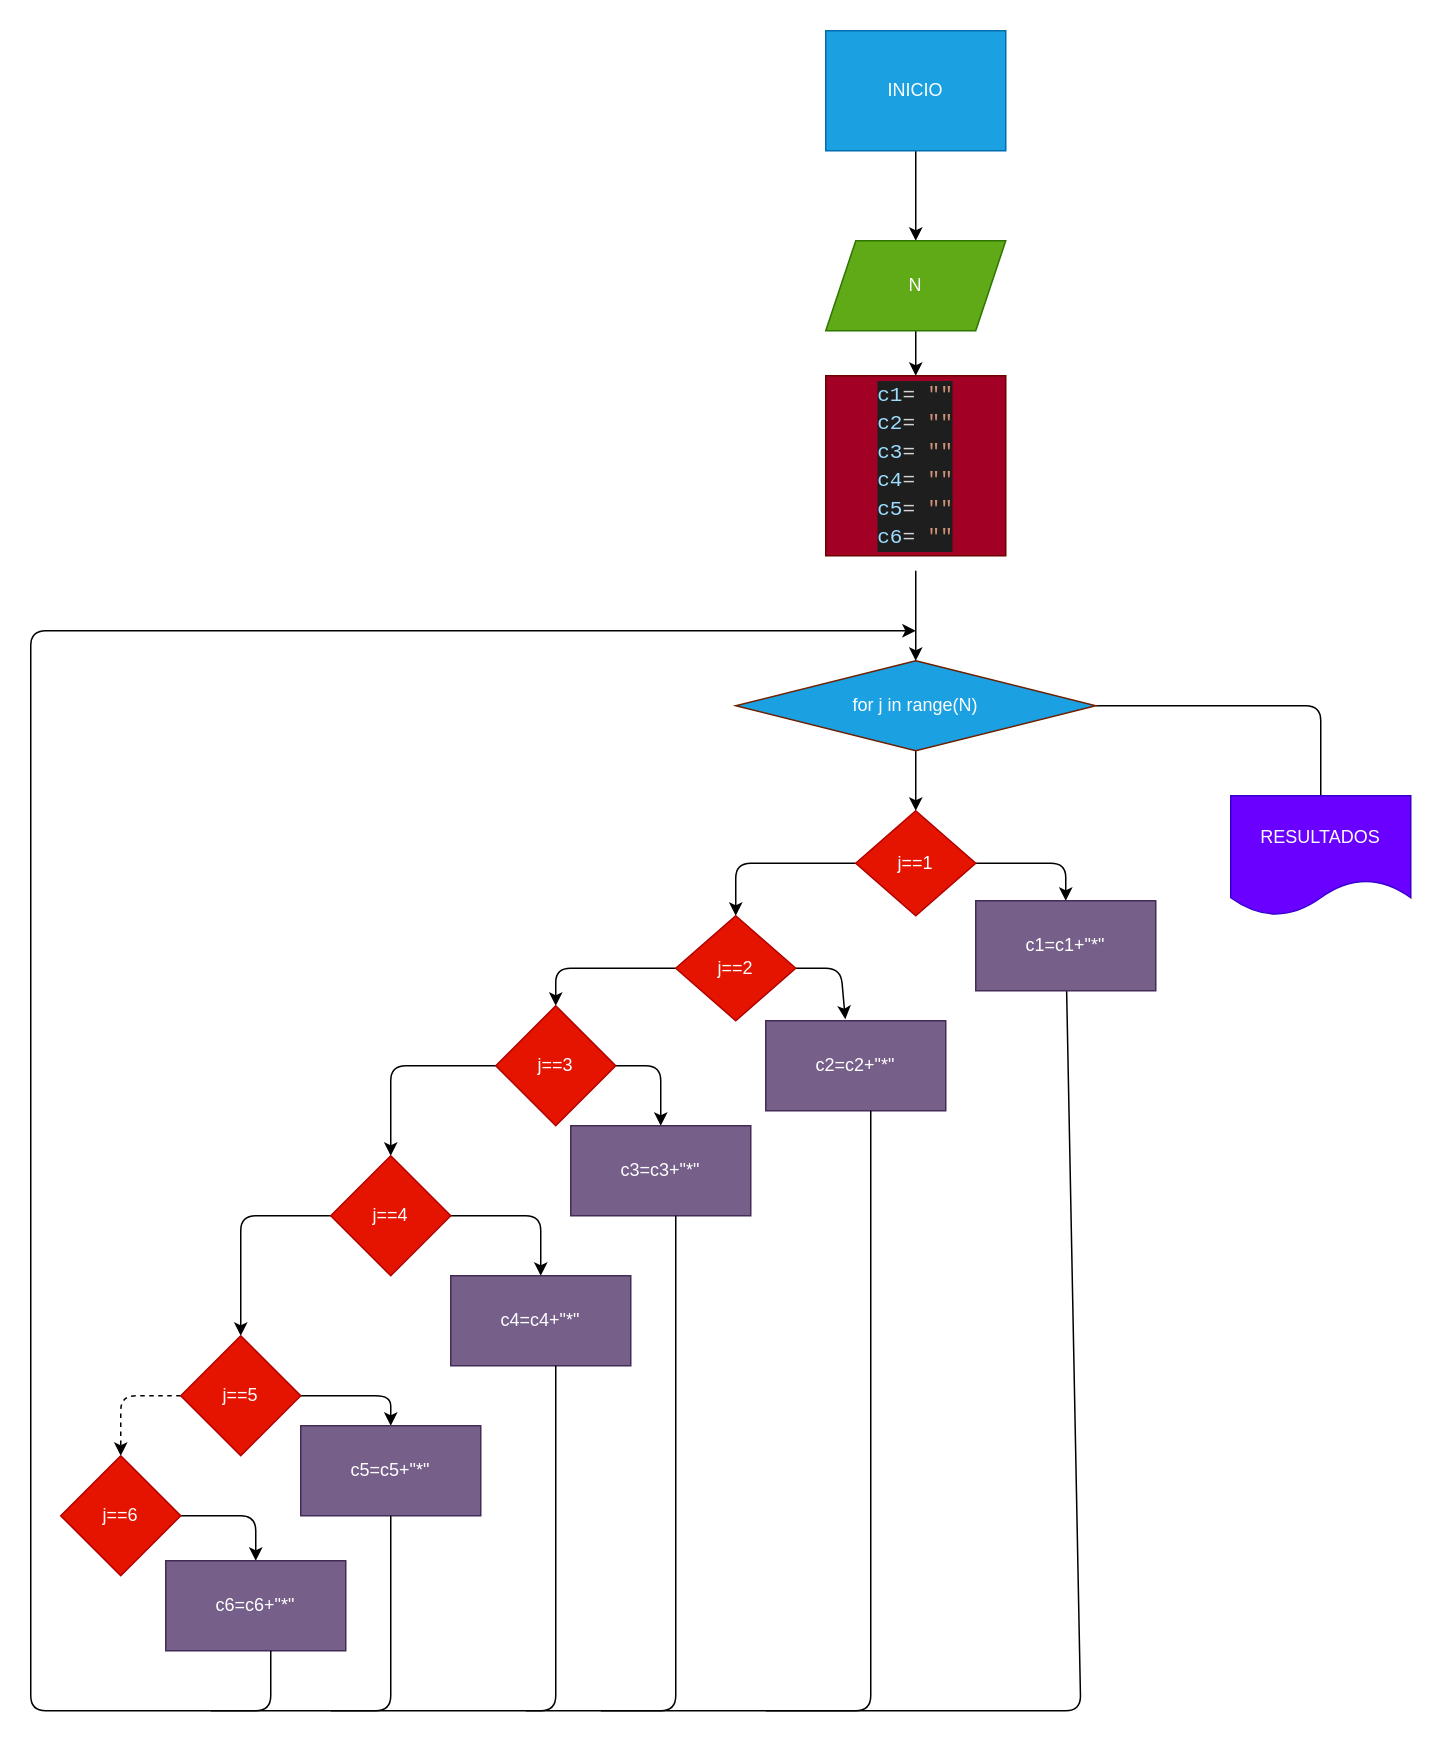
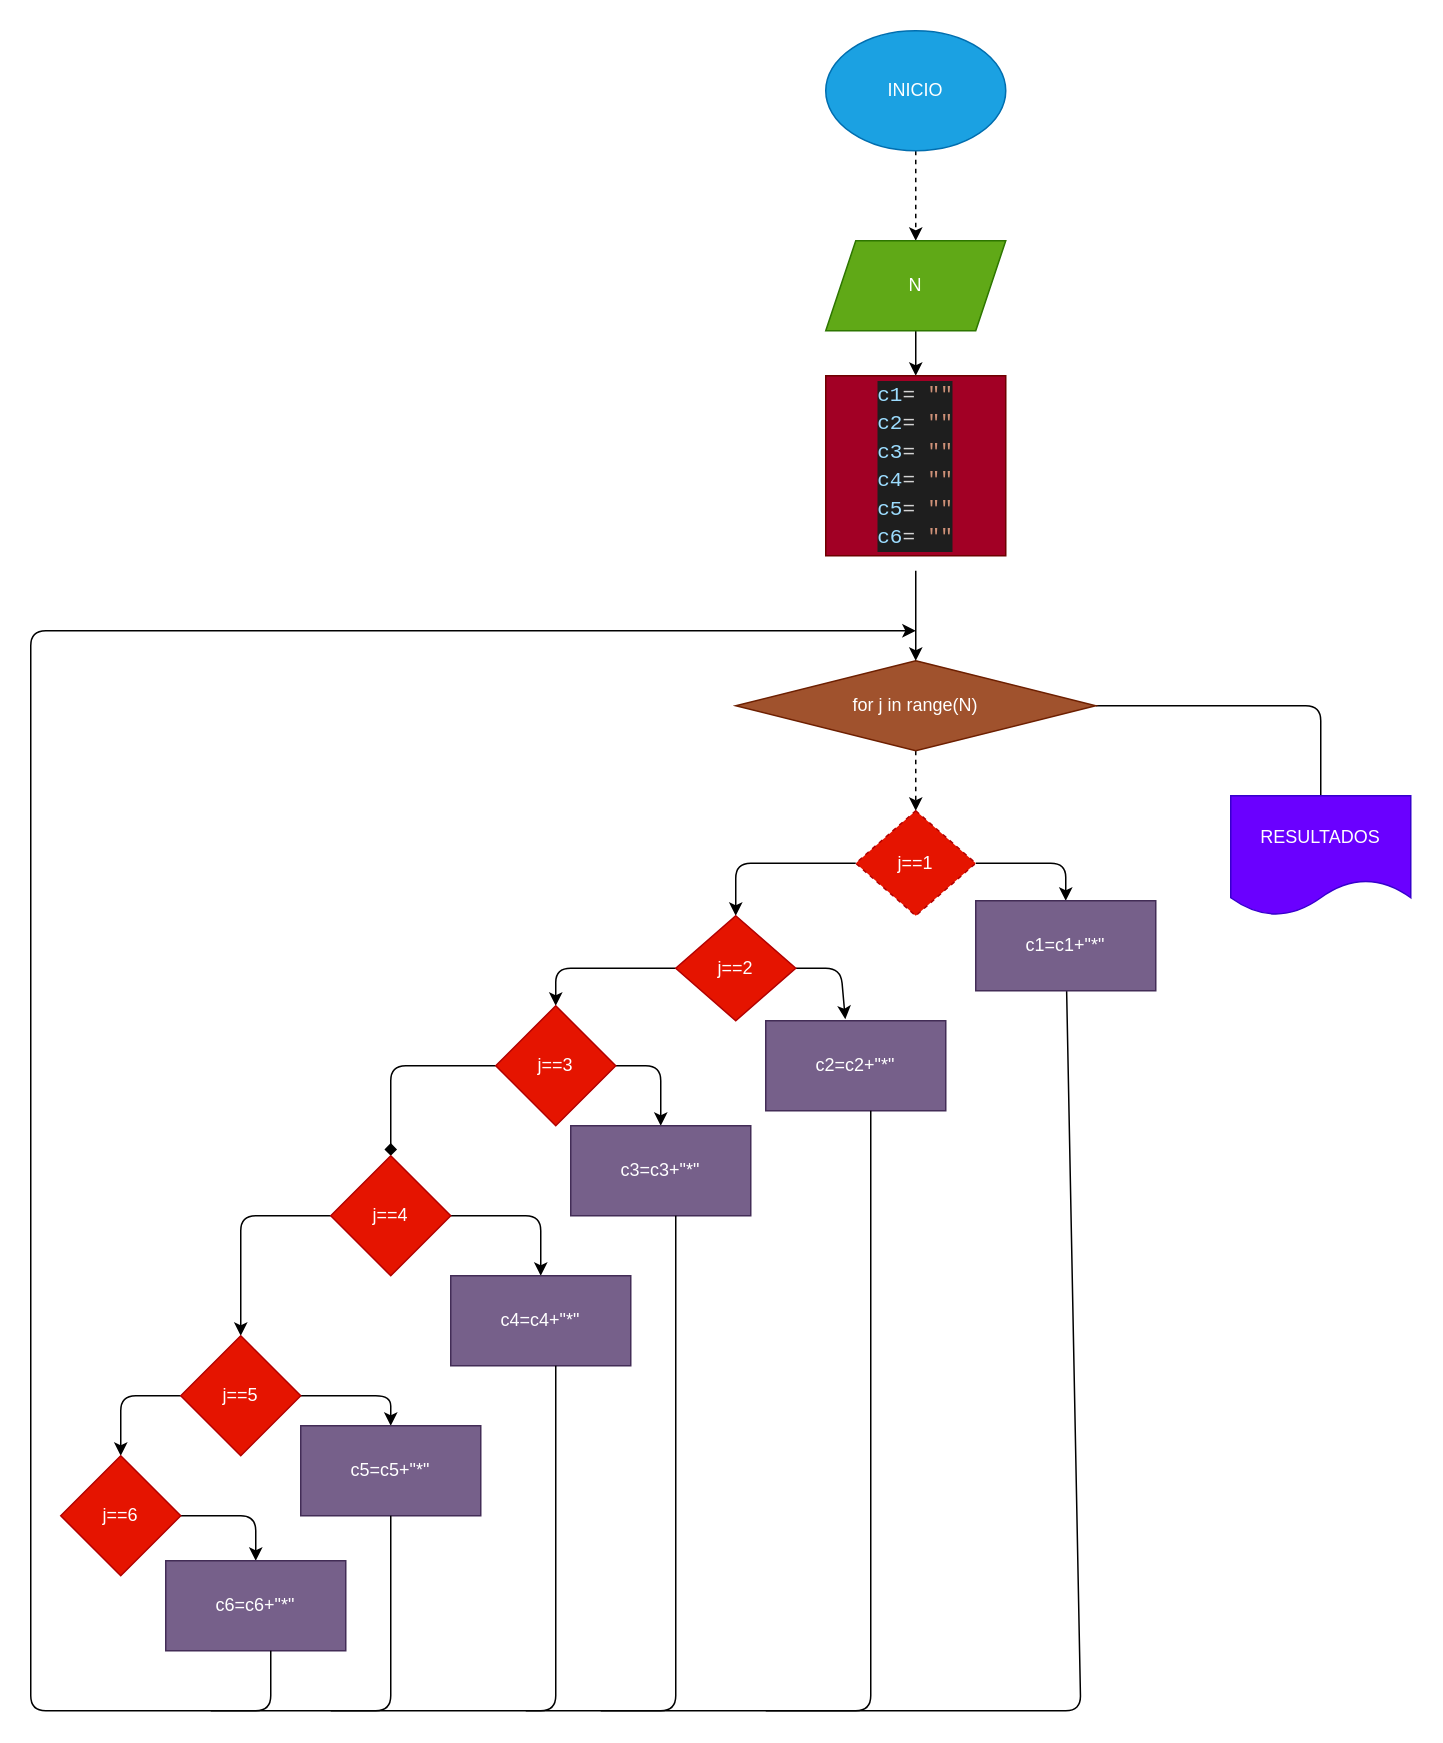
node "INICIO": shape rectangle -> ellipse
edge "INICIO" -> "N": style solid -> dashed
node "for j in range(N)": fillcolor #1ba1e2 -> #a0522d
edge "for j in range(N)" -> "j==1": style solid -> dashed
node "j==1": style solid -> dashed
edge "j==3" -> "j==4": arrowhead classic -> diamond
edge "j==5" -> "j==6": style dashed -> solid
